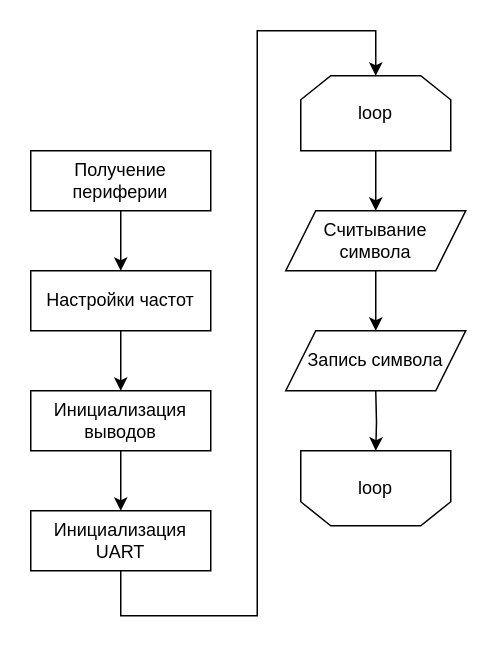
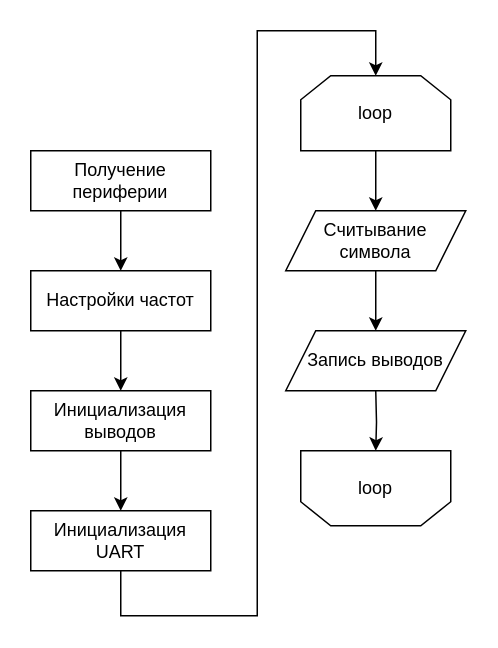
node "Запись символа": label "Запись символа" -> "Запись выводов"
